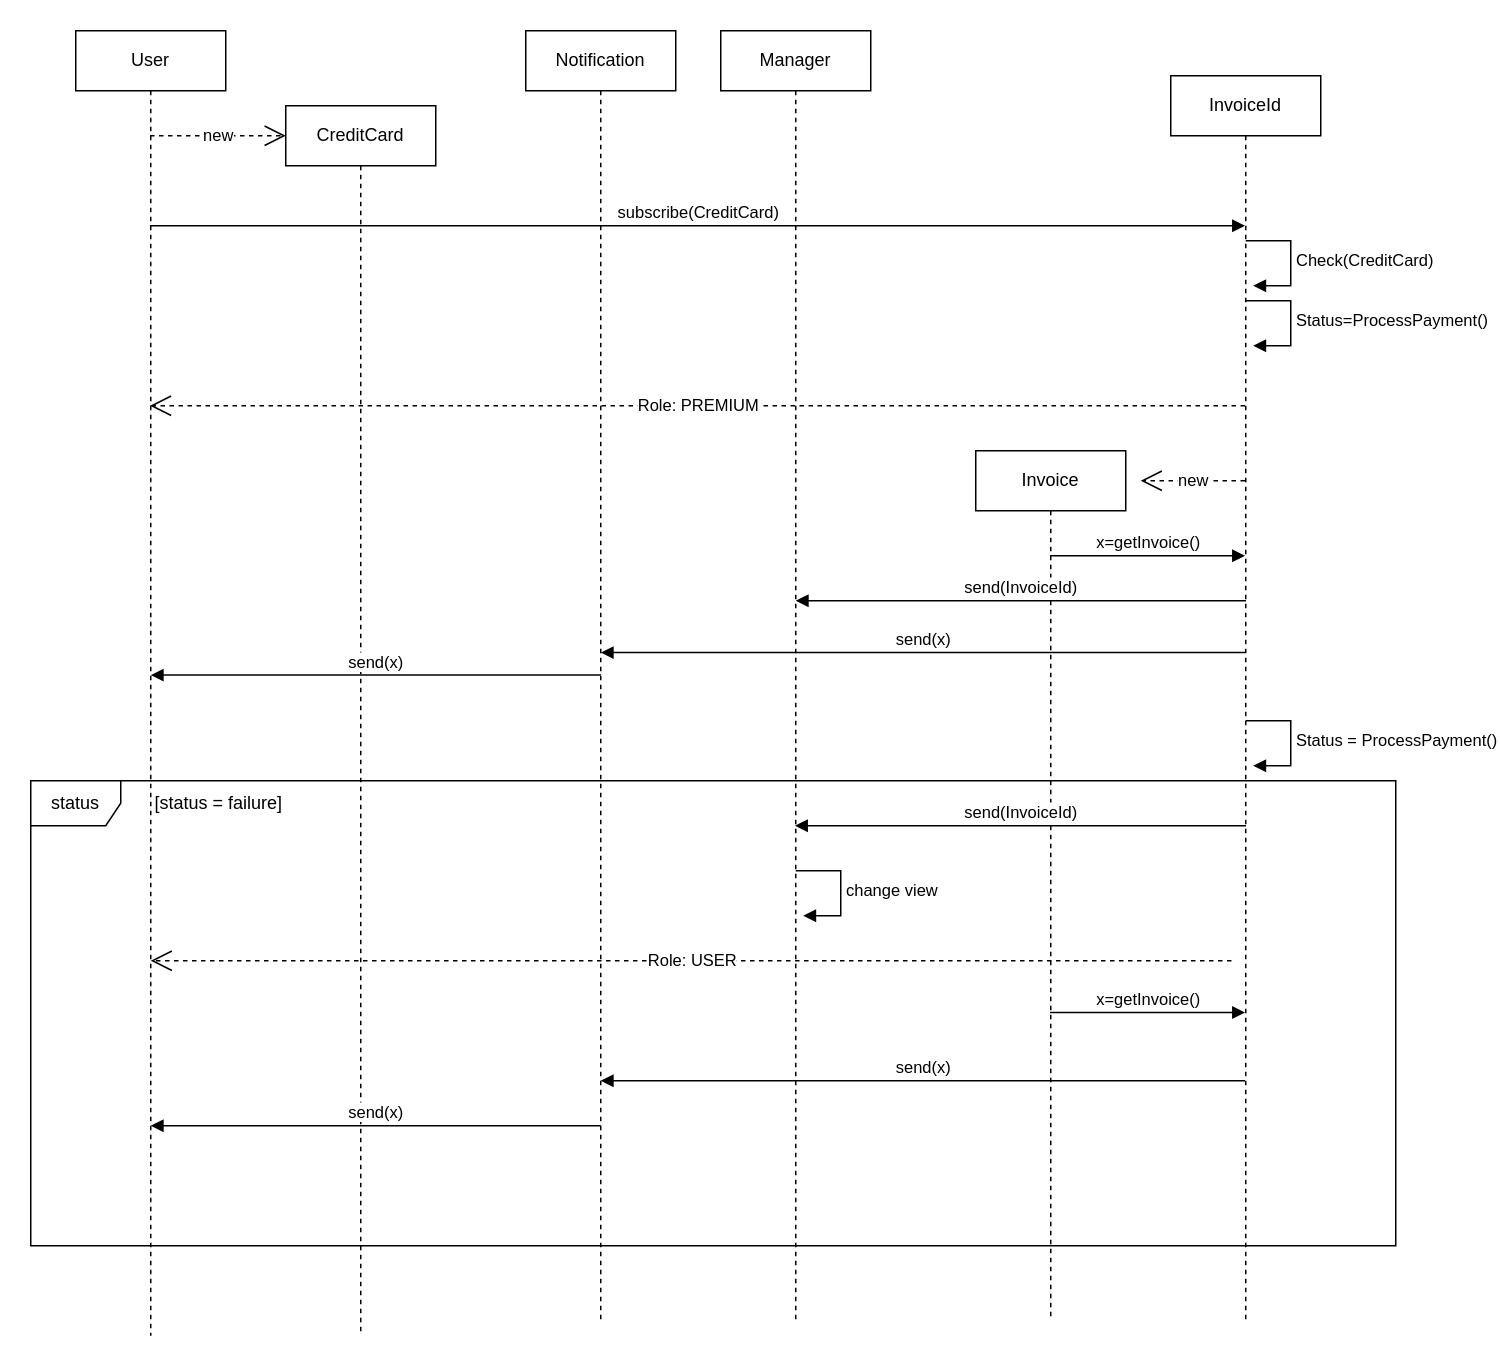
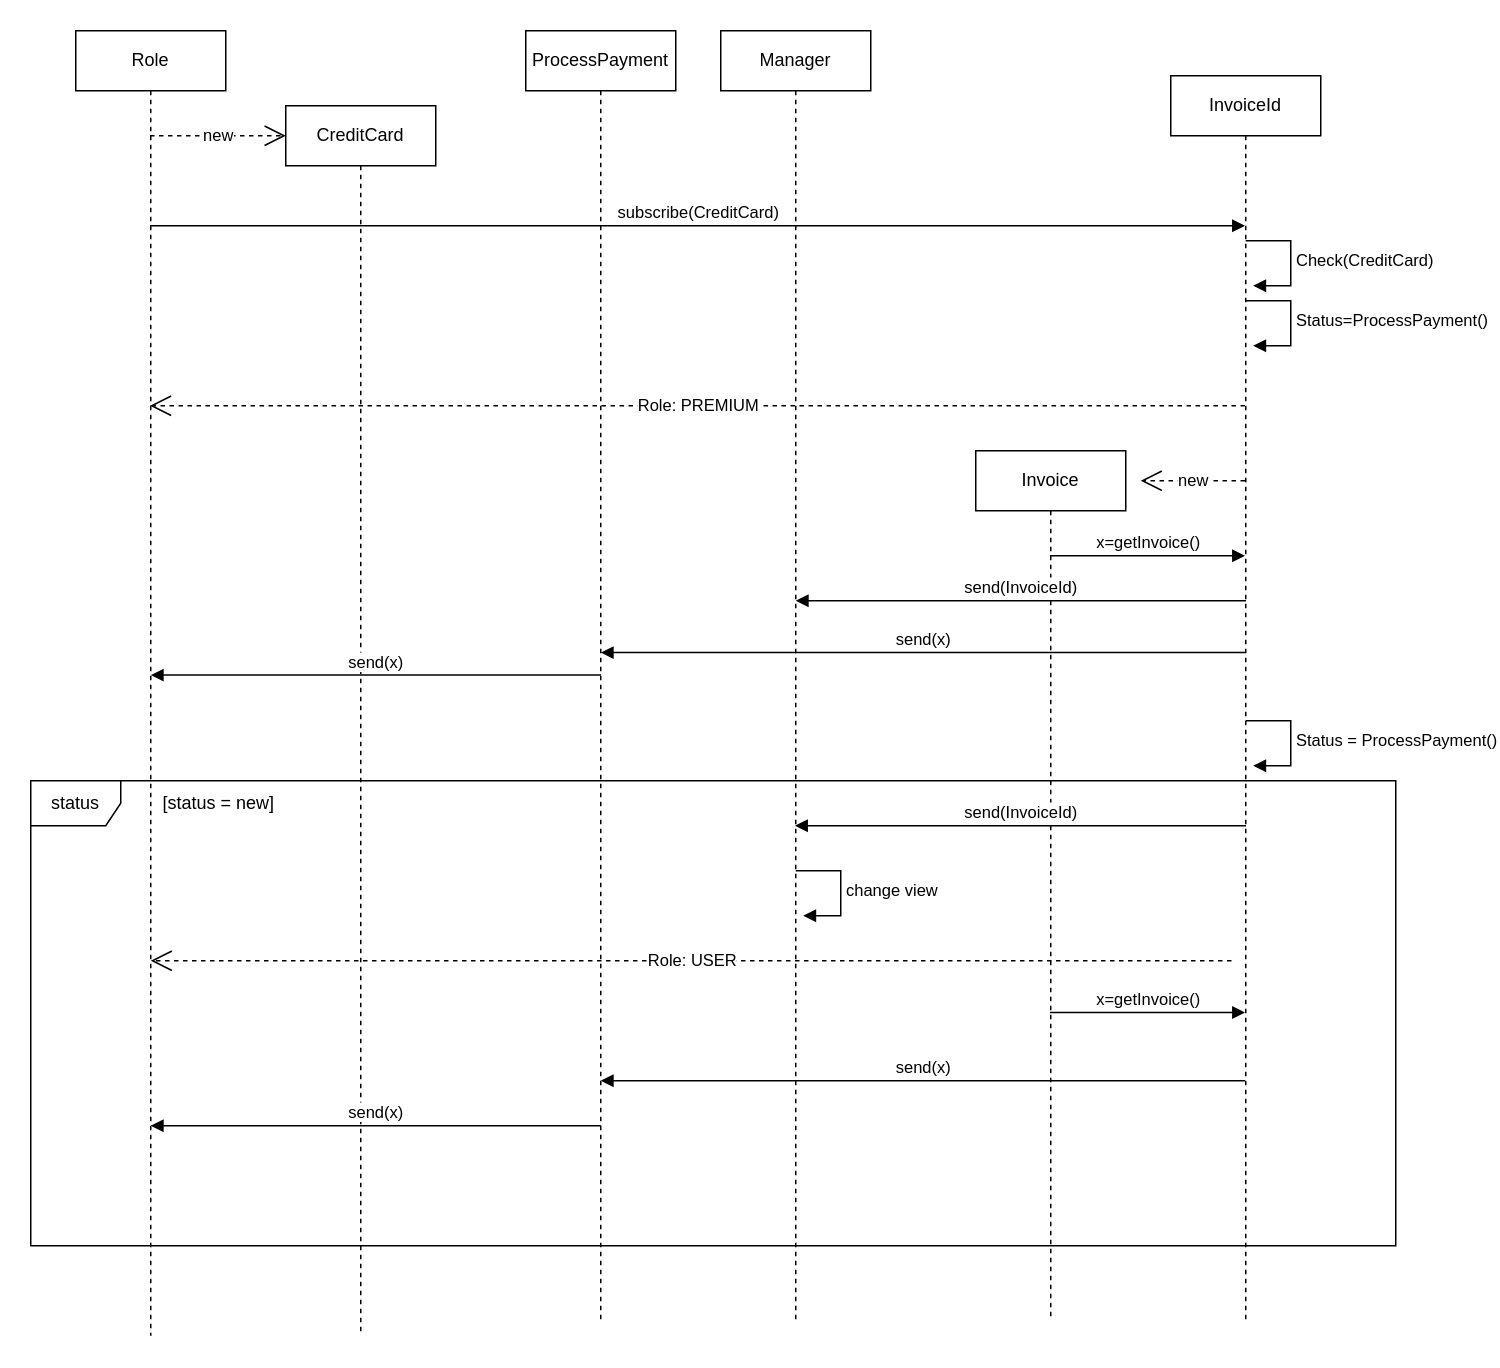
node "User": label "User" -> "Role"
node "Notification": label "Notification" -> "ProcessPayment"
node "[status = failure]": label "[status = failure]" -> "[status = new]"
